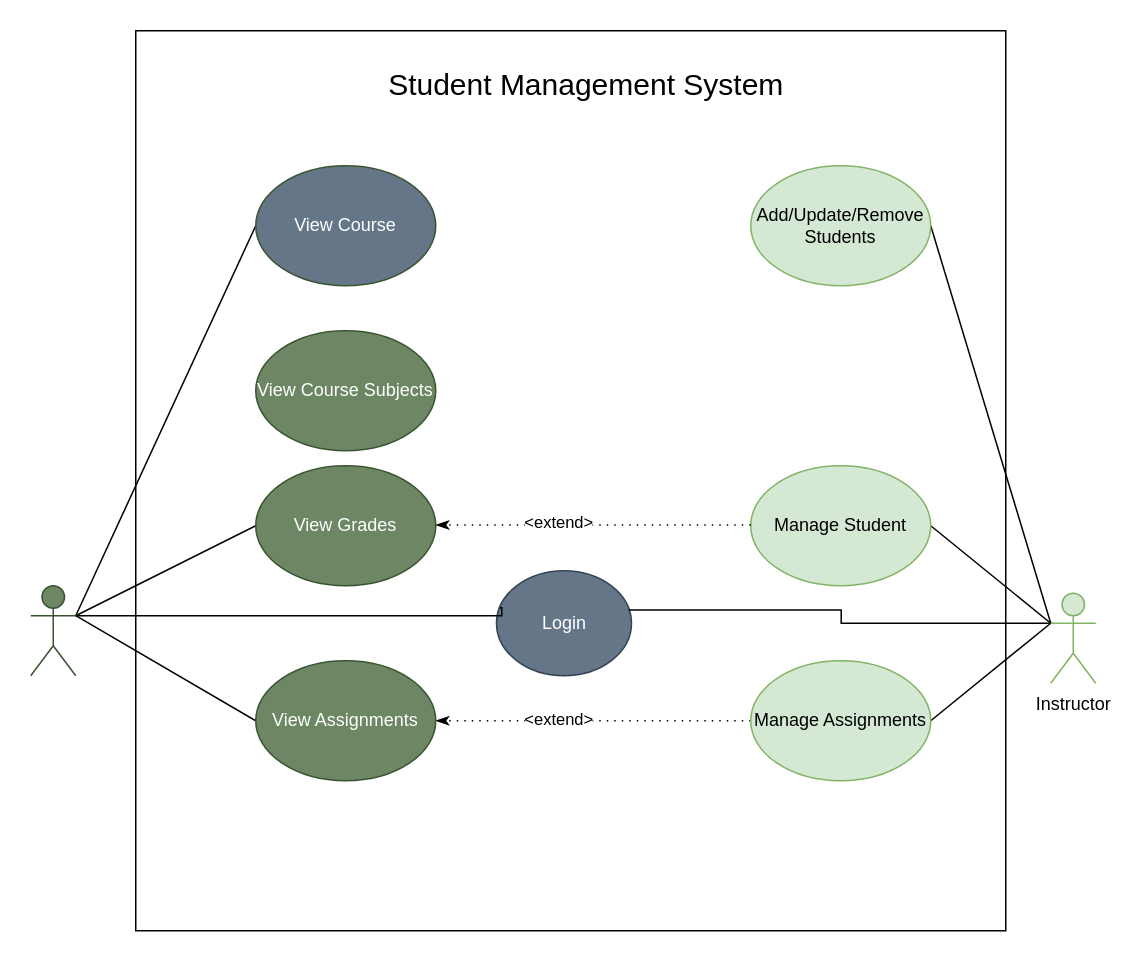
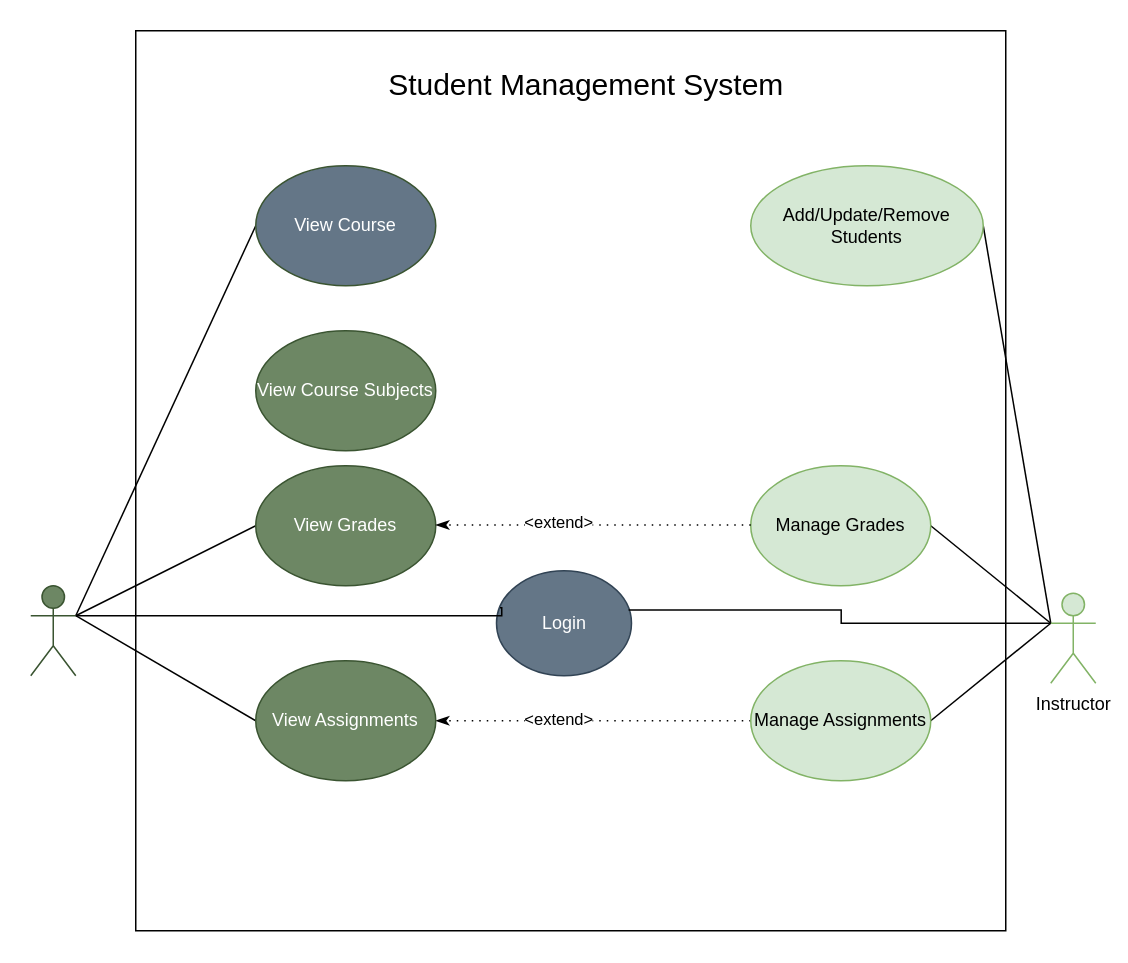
node "Add/Update/Remove Students": size 180x120 -> 233x120
node "Manage Student": label "Manage Student" -> "Manage Grades"
